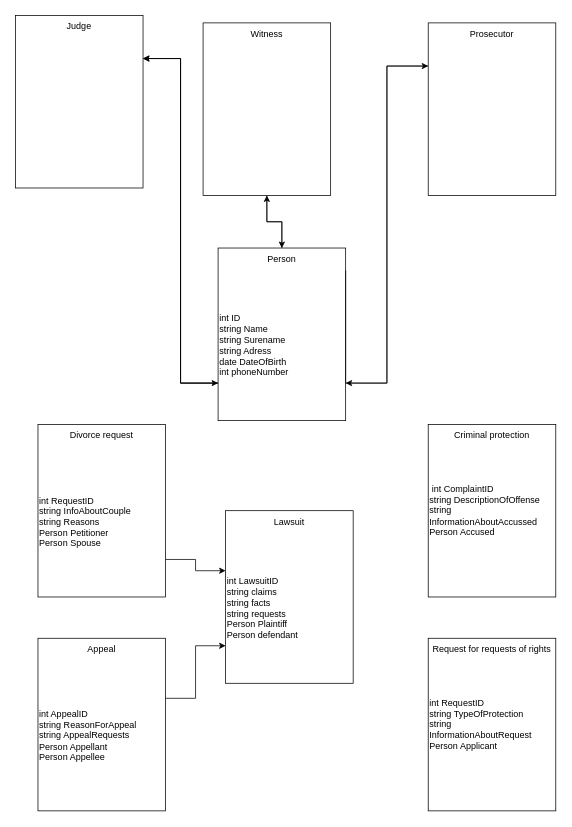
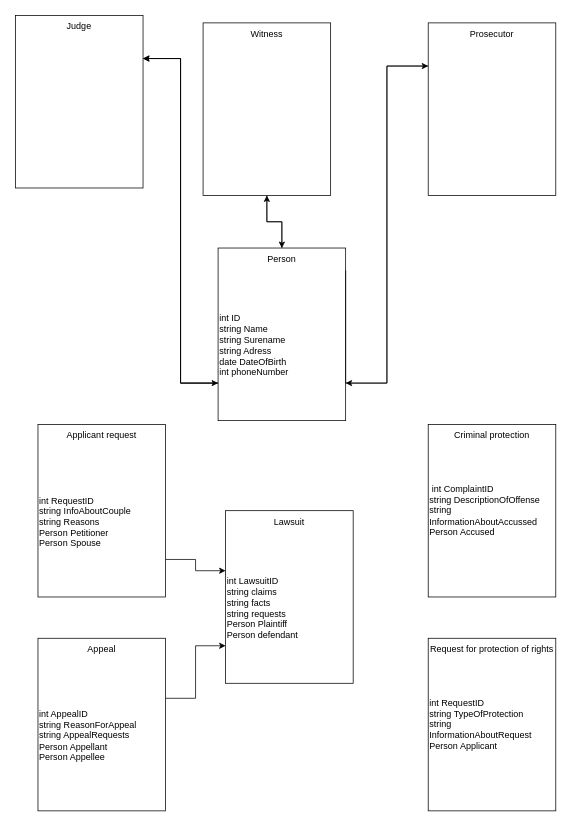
node "Divorce request": label "Divorce request" -> "Applicant request"
node "Request for requests of rights": label "Request for requests of rights" -> "Request for protection of rights"
